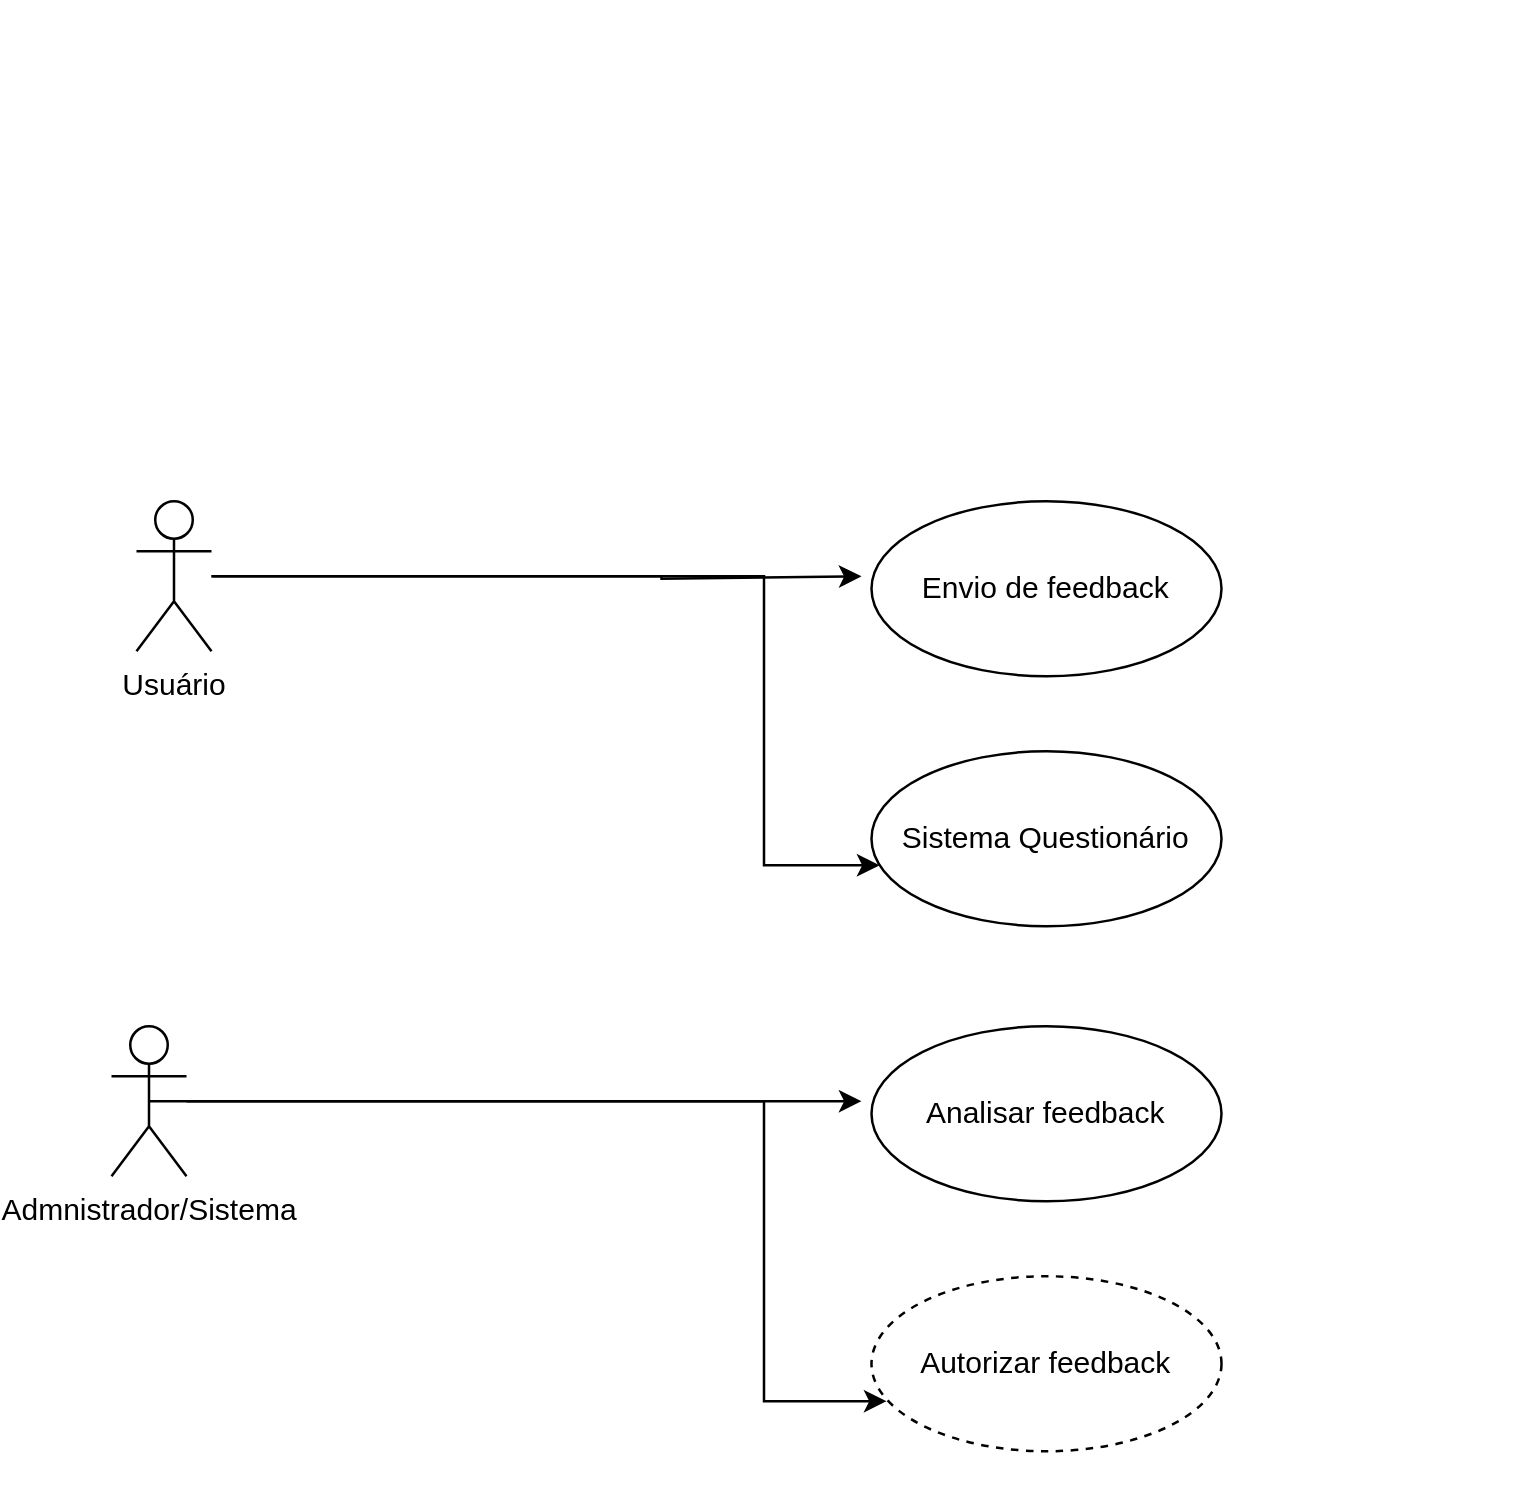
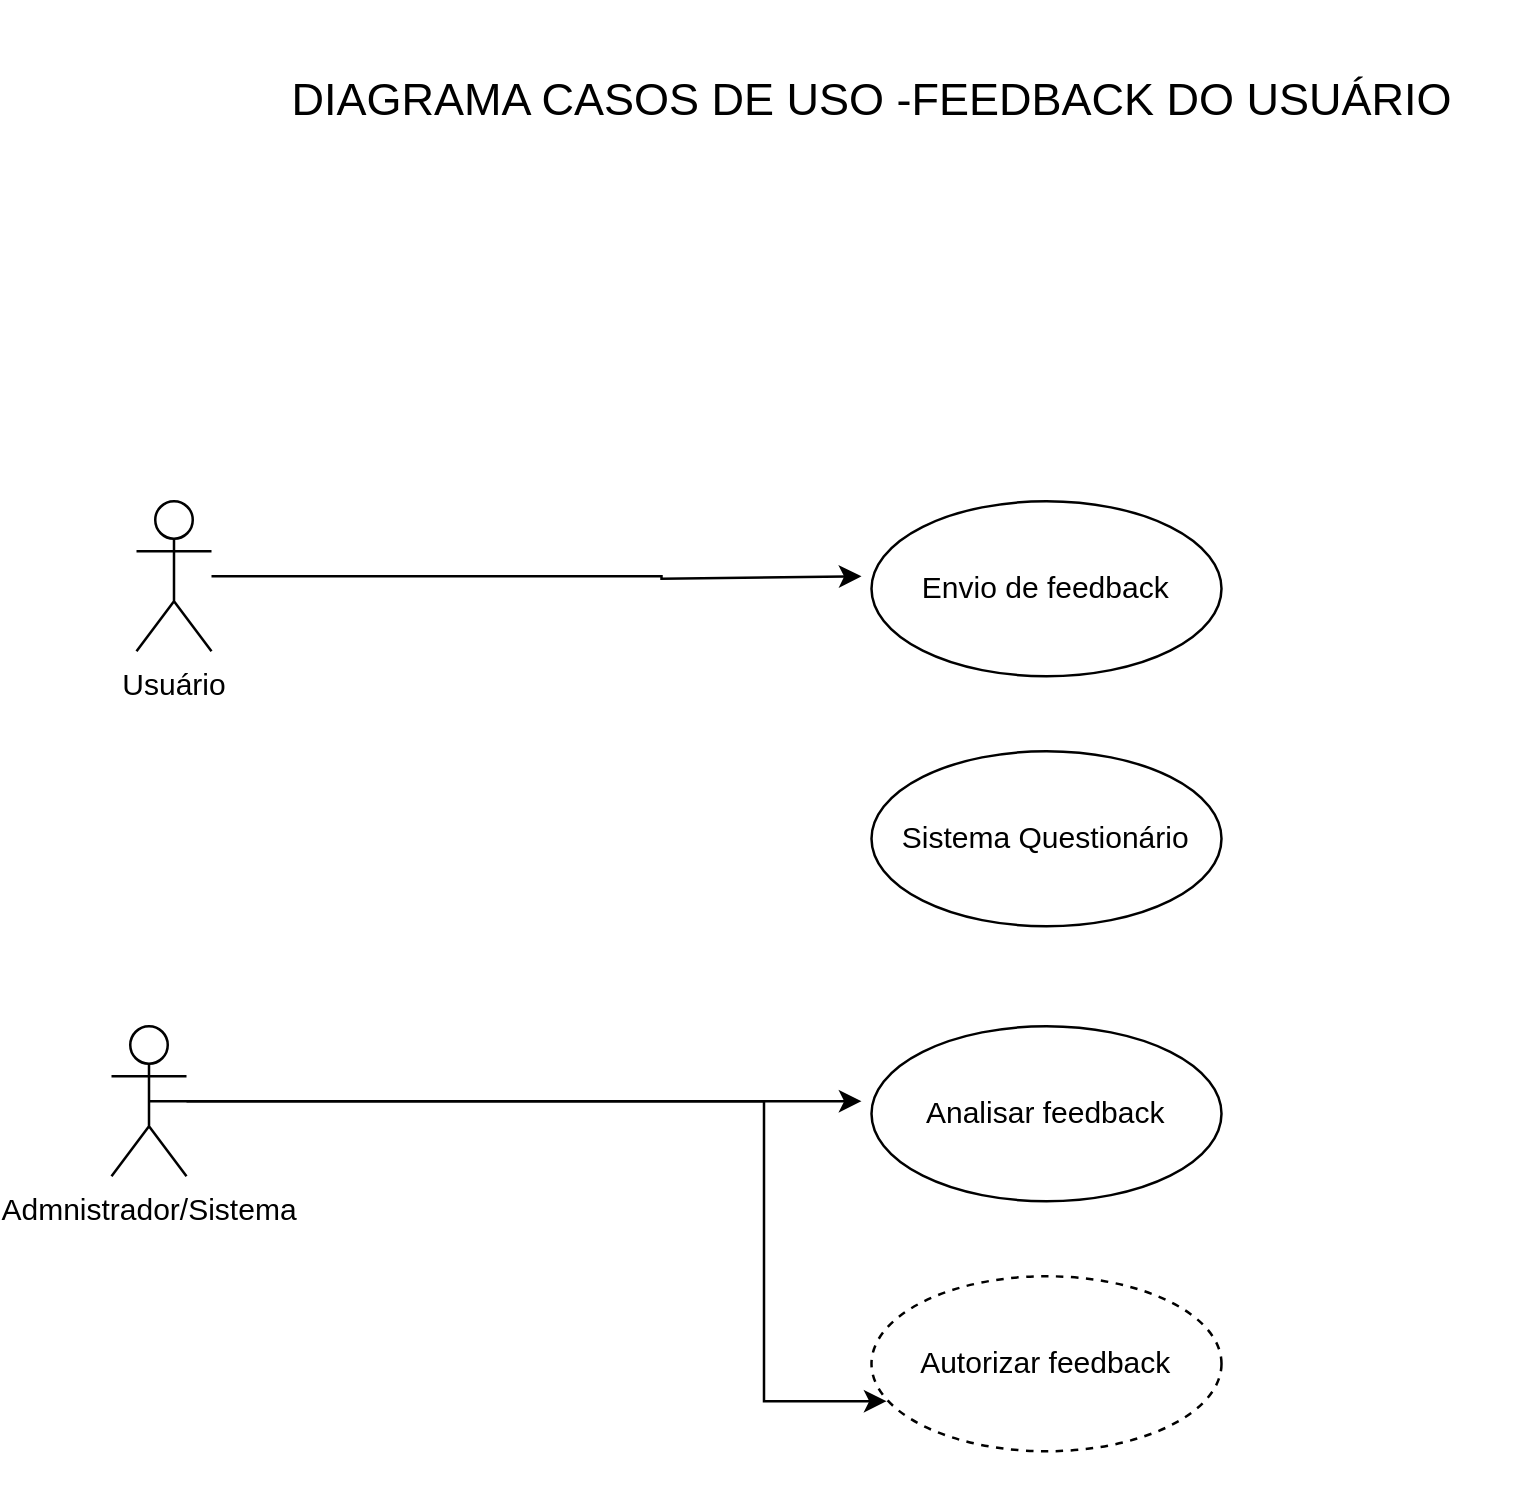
node "DIAGRAMA CASOS DE USO -FEEDBACK DO USUÁRIO": added
edge "Usuário" -> "Sistema Questionário": removed
